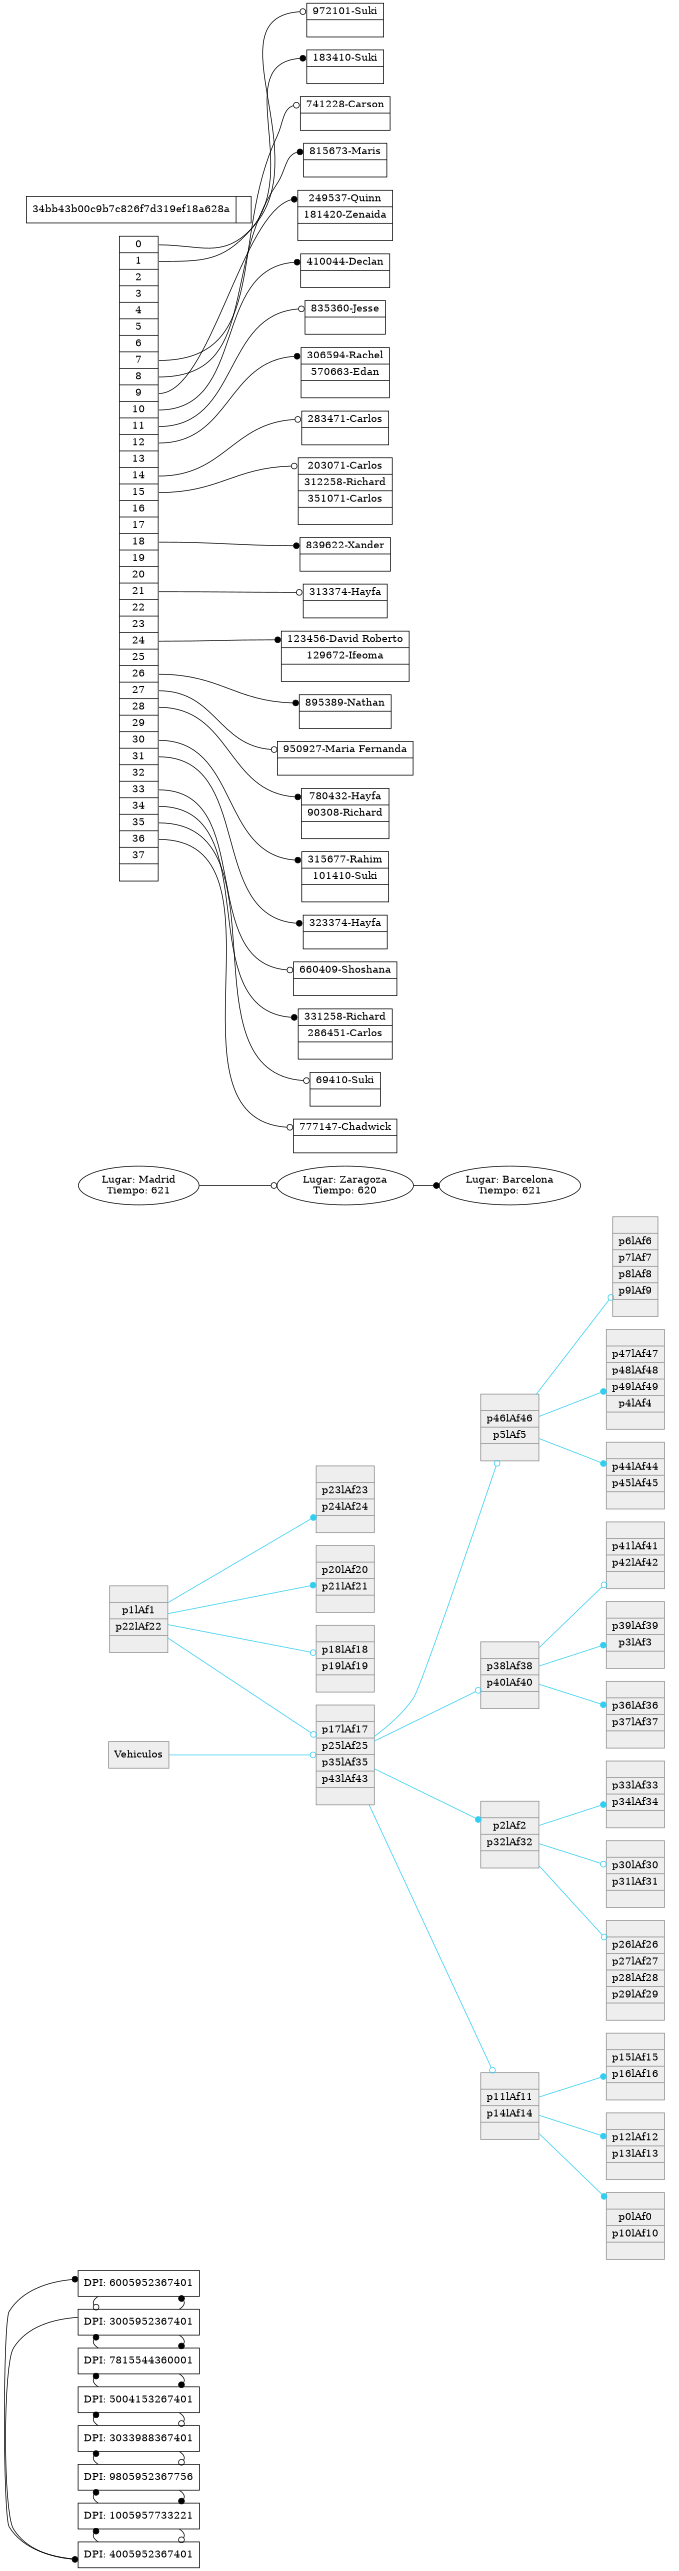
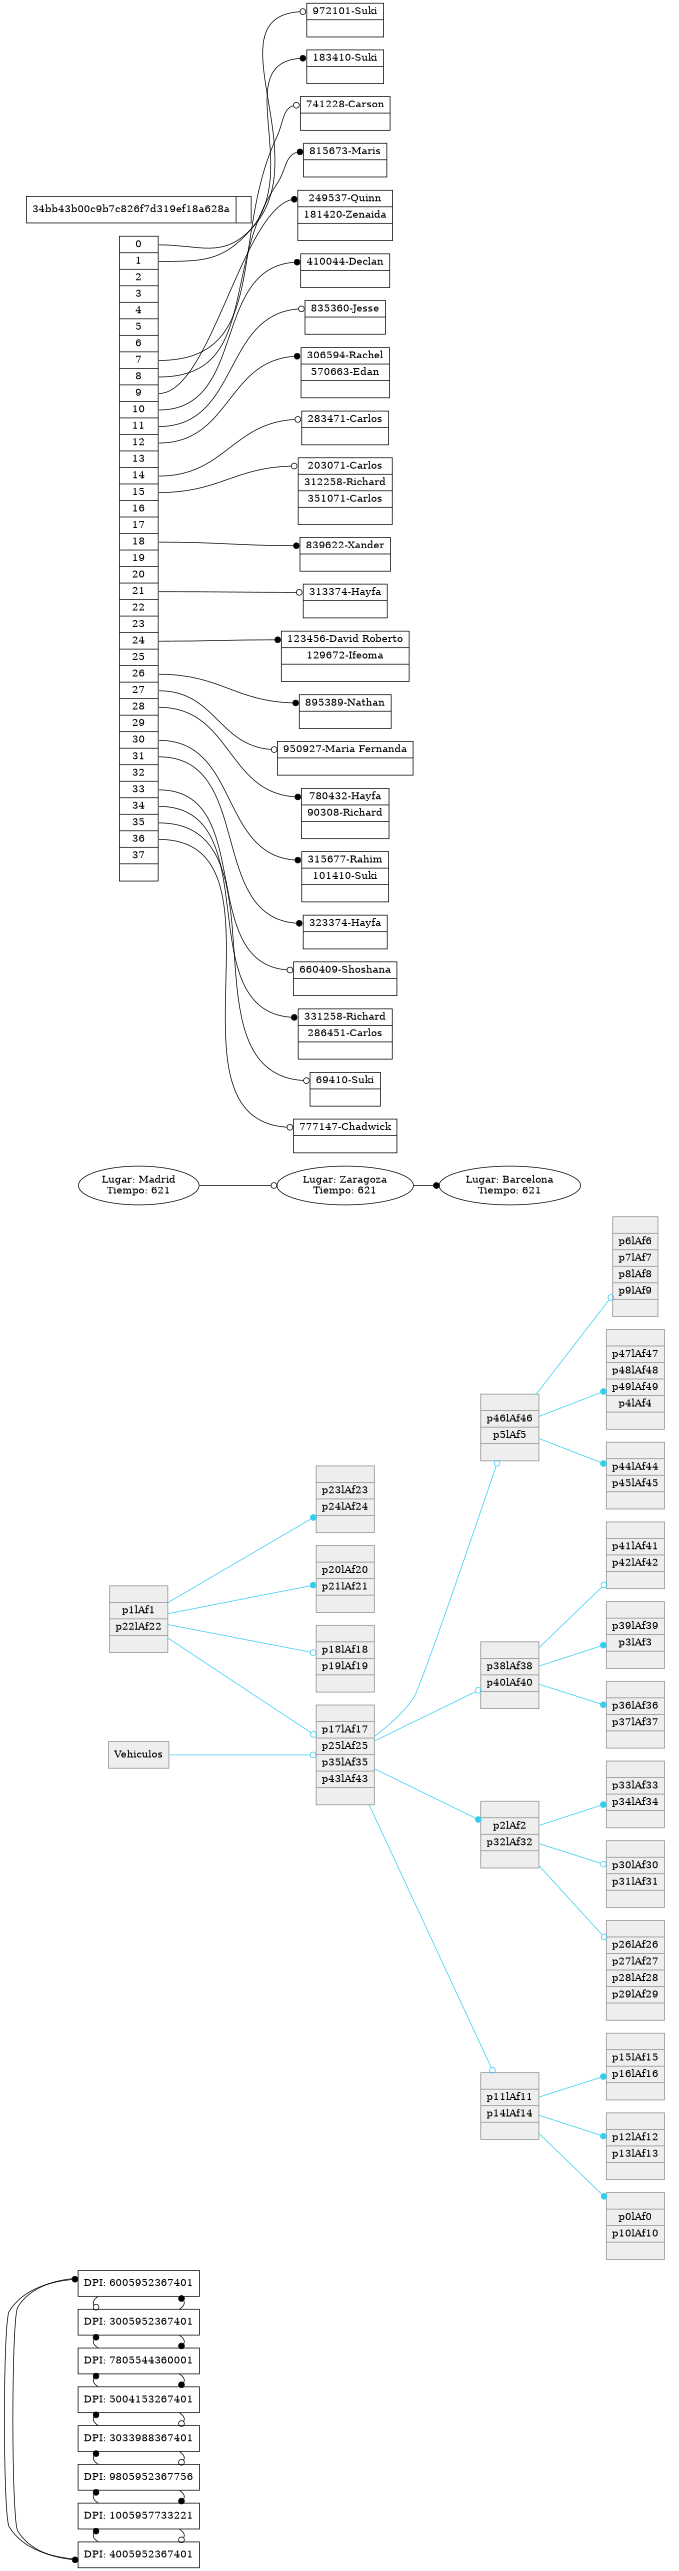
node "Lugar: Zaragoza Tiempo: 620": label "Lugar: Zaragoza Tiempo: 620" -> "Lugar: Zaragoza Tiempo: 621"
node "DPI: 7815544360001": label "DPI: 7815544360001" -> "DPI: 7805544360001"
edge "DPI: 3005952367401" -> "DPI: 4005952367401": now "DPI: 6005952367401" -> "DPI: 4005952367401"
